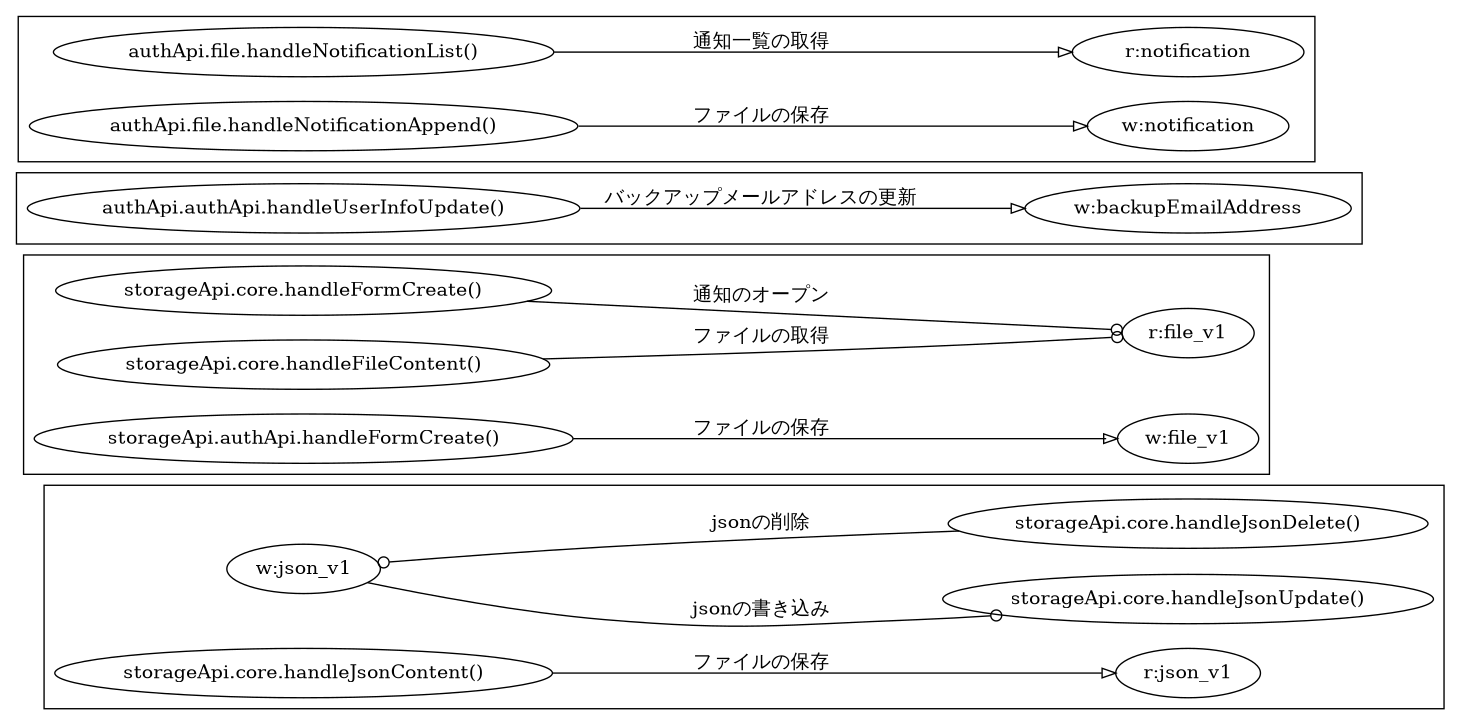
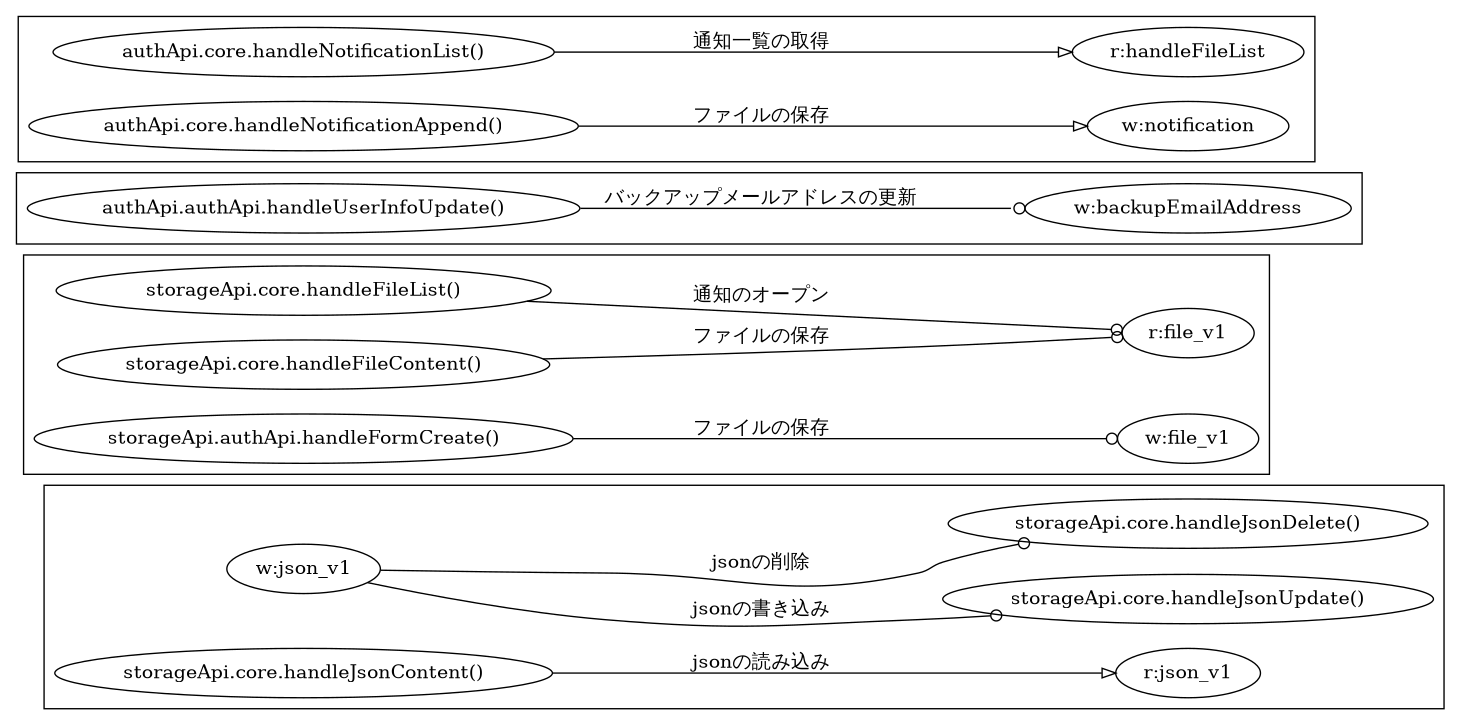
node "authApi.file.handleNotificationList()": label "authApi.file.handleNotificationList()" -> "authApi.core.handleNotificationList()"
node "r:notification": label "r:notification" -> "r:handleFileList"
node "authApi.file.handleNotificationAppend()": label "authApi.file.handleNotificationAppend()" -> "authApi.core.handleNotificationAppend()"
edge "authApi.authApi.handleUserInfoUpdate()" -> "w:backupEmailAddress": arrowhead onormal -> odot
node "storageApi.core.handleFormCreate()": label "storageApi.core.handleFormCreate()" -> "storageApi.core.handleFileList()"
edge "storageApi.core.handleFileContent()" -> "r:file_v1": label "ファイルの取得" -> "ファイルの保存"
edge "storageApi.authApi.handleFormCreate()" -> "w:file_v1": arrowhead onormal -> odot
edge "storageApi.core.handleJsonDelete()" -> "w:json_v1": reversed
edge "storageApi.core.handleJsonContent()" -> "r:json_v1": label "ファイルの保存" -> "jsonの読み込み"
